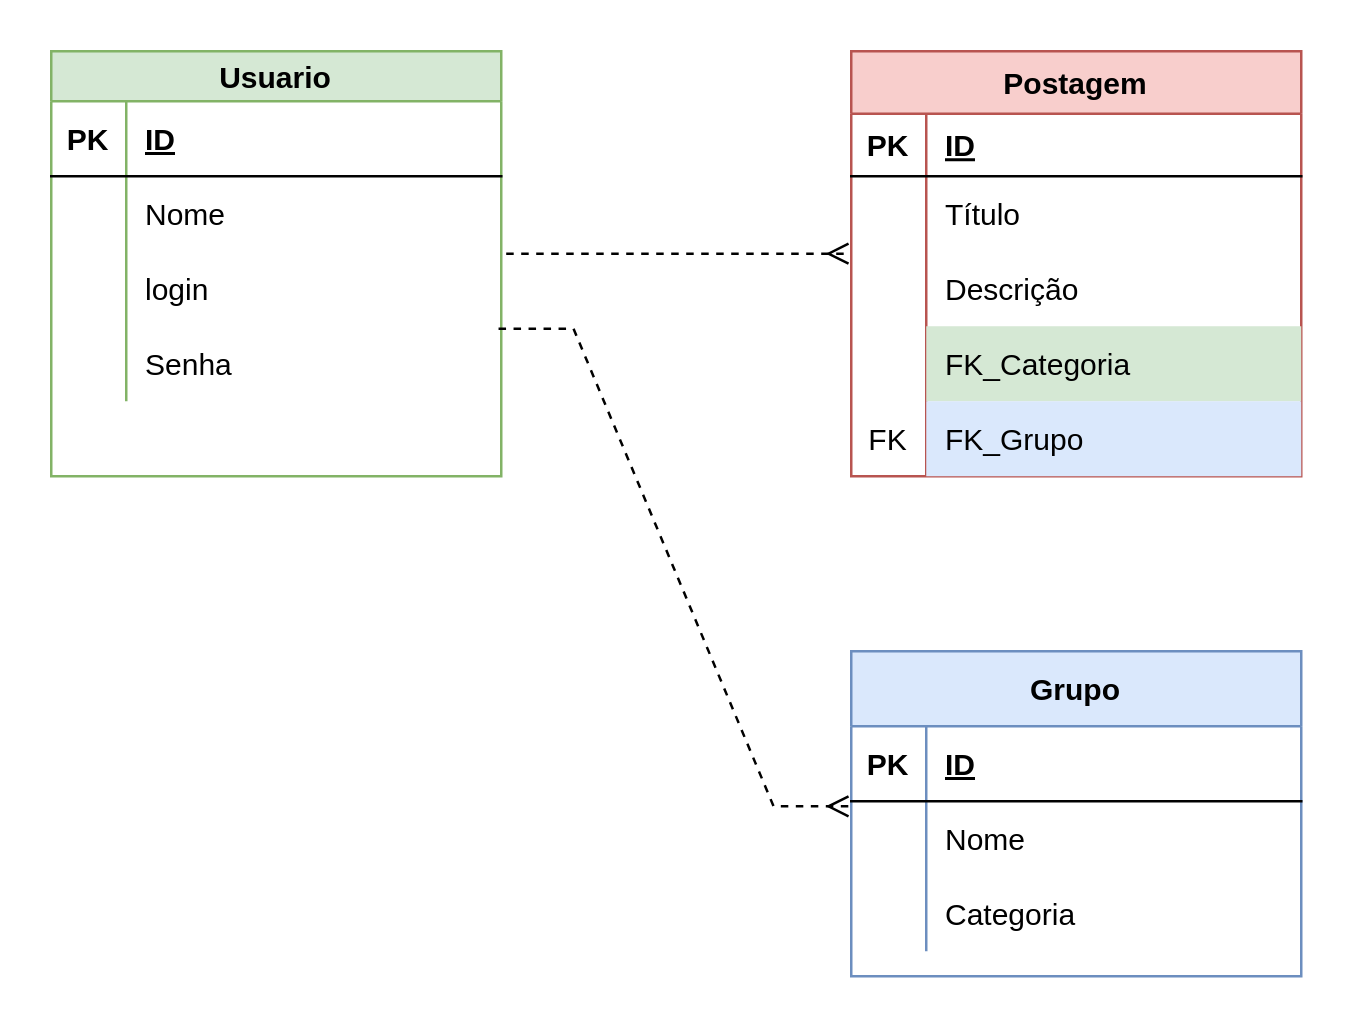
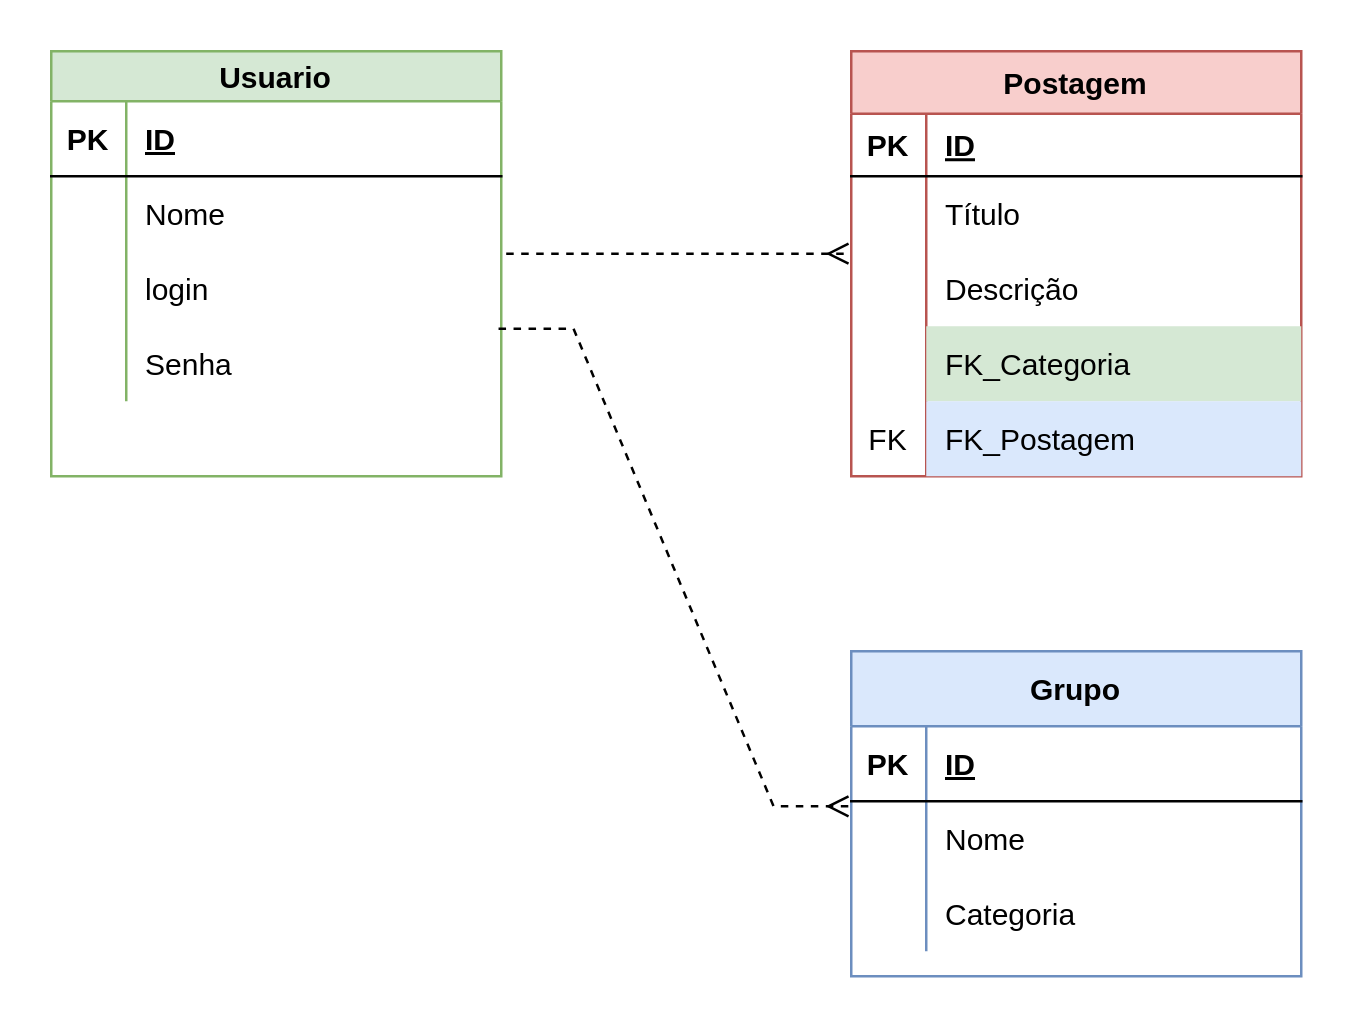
node "FK_Grupo": label "FK_Grupo" -> "FK_Postagem"
